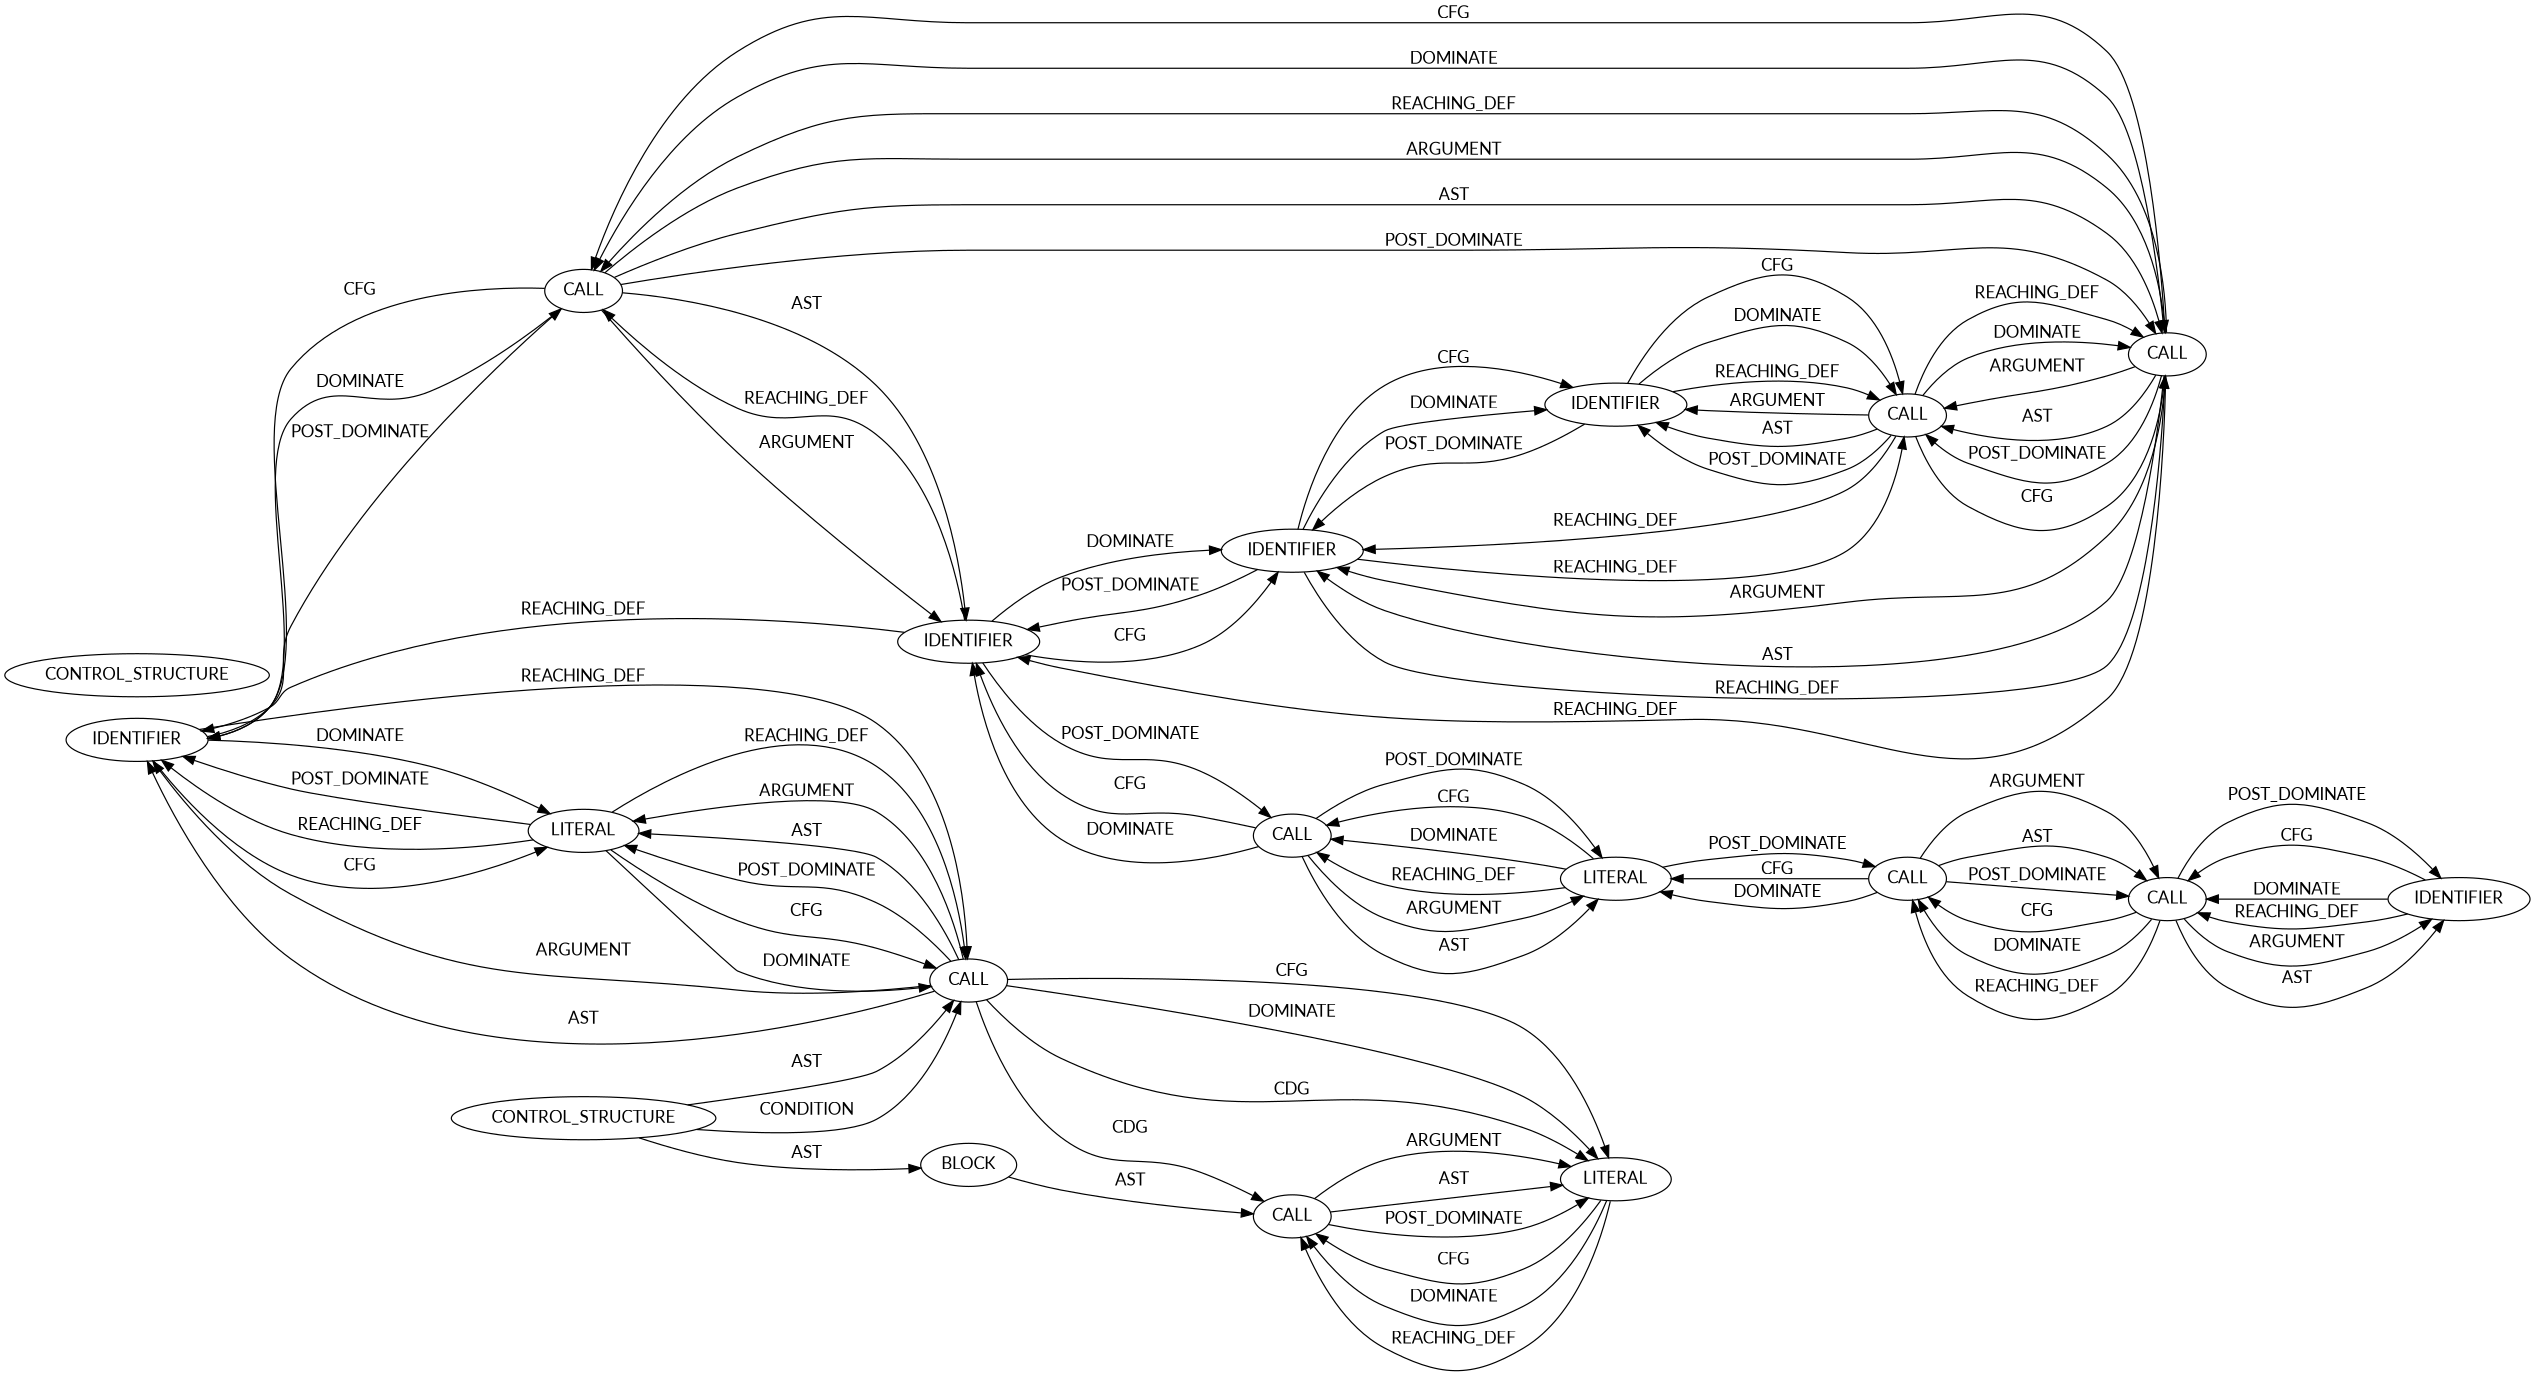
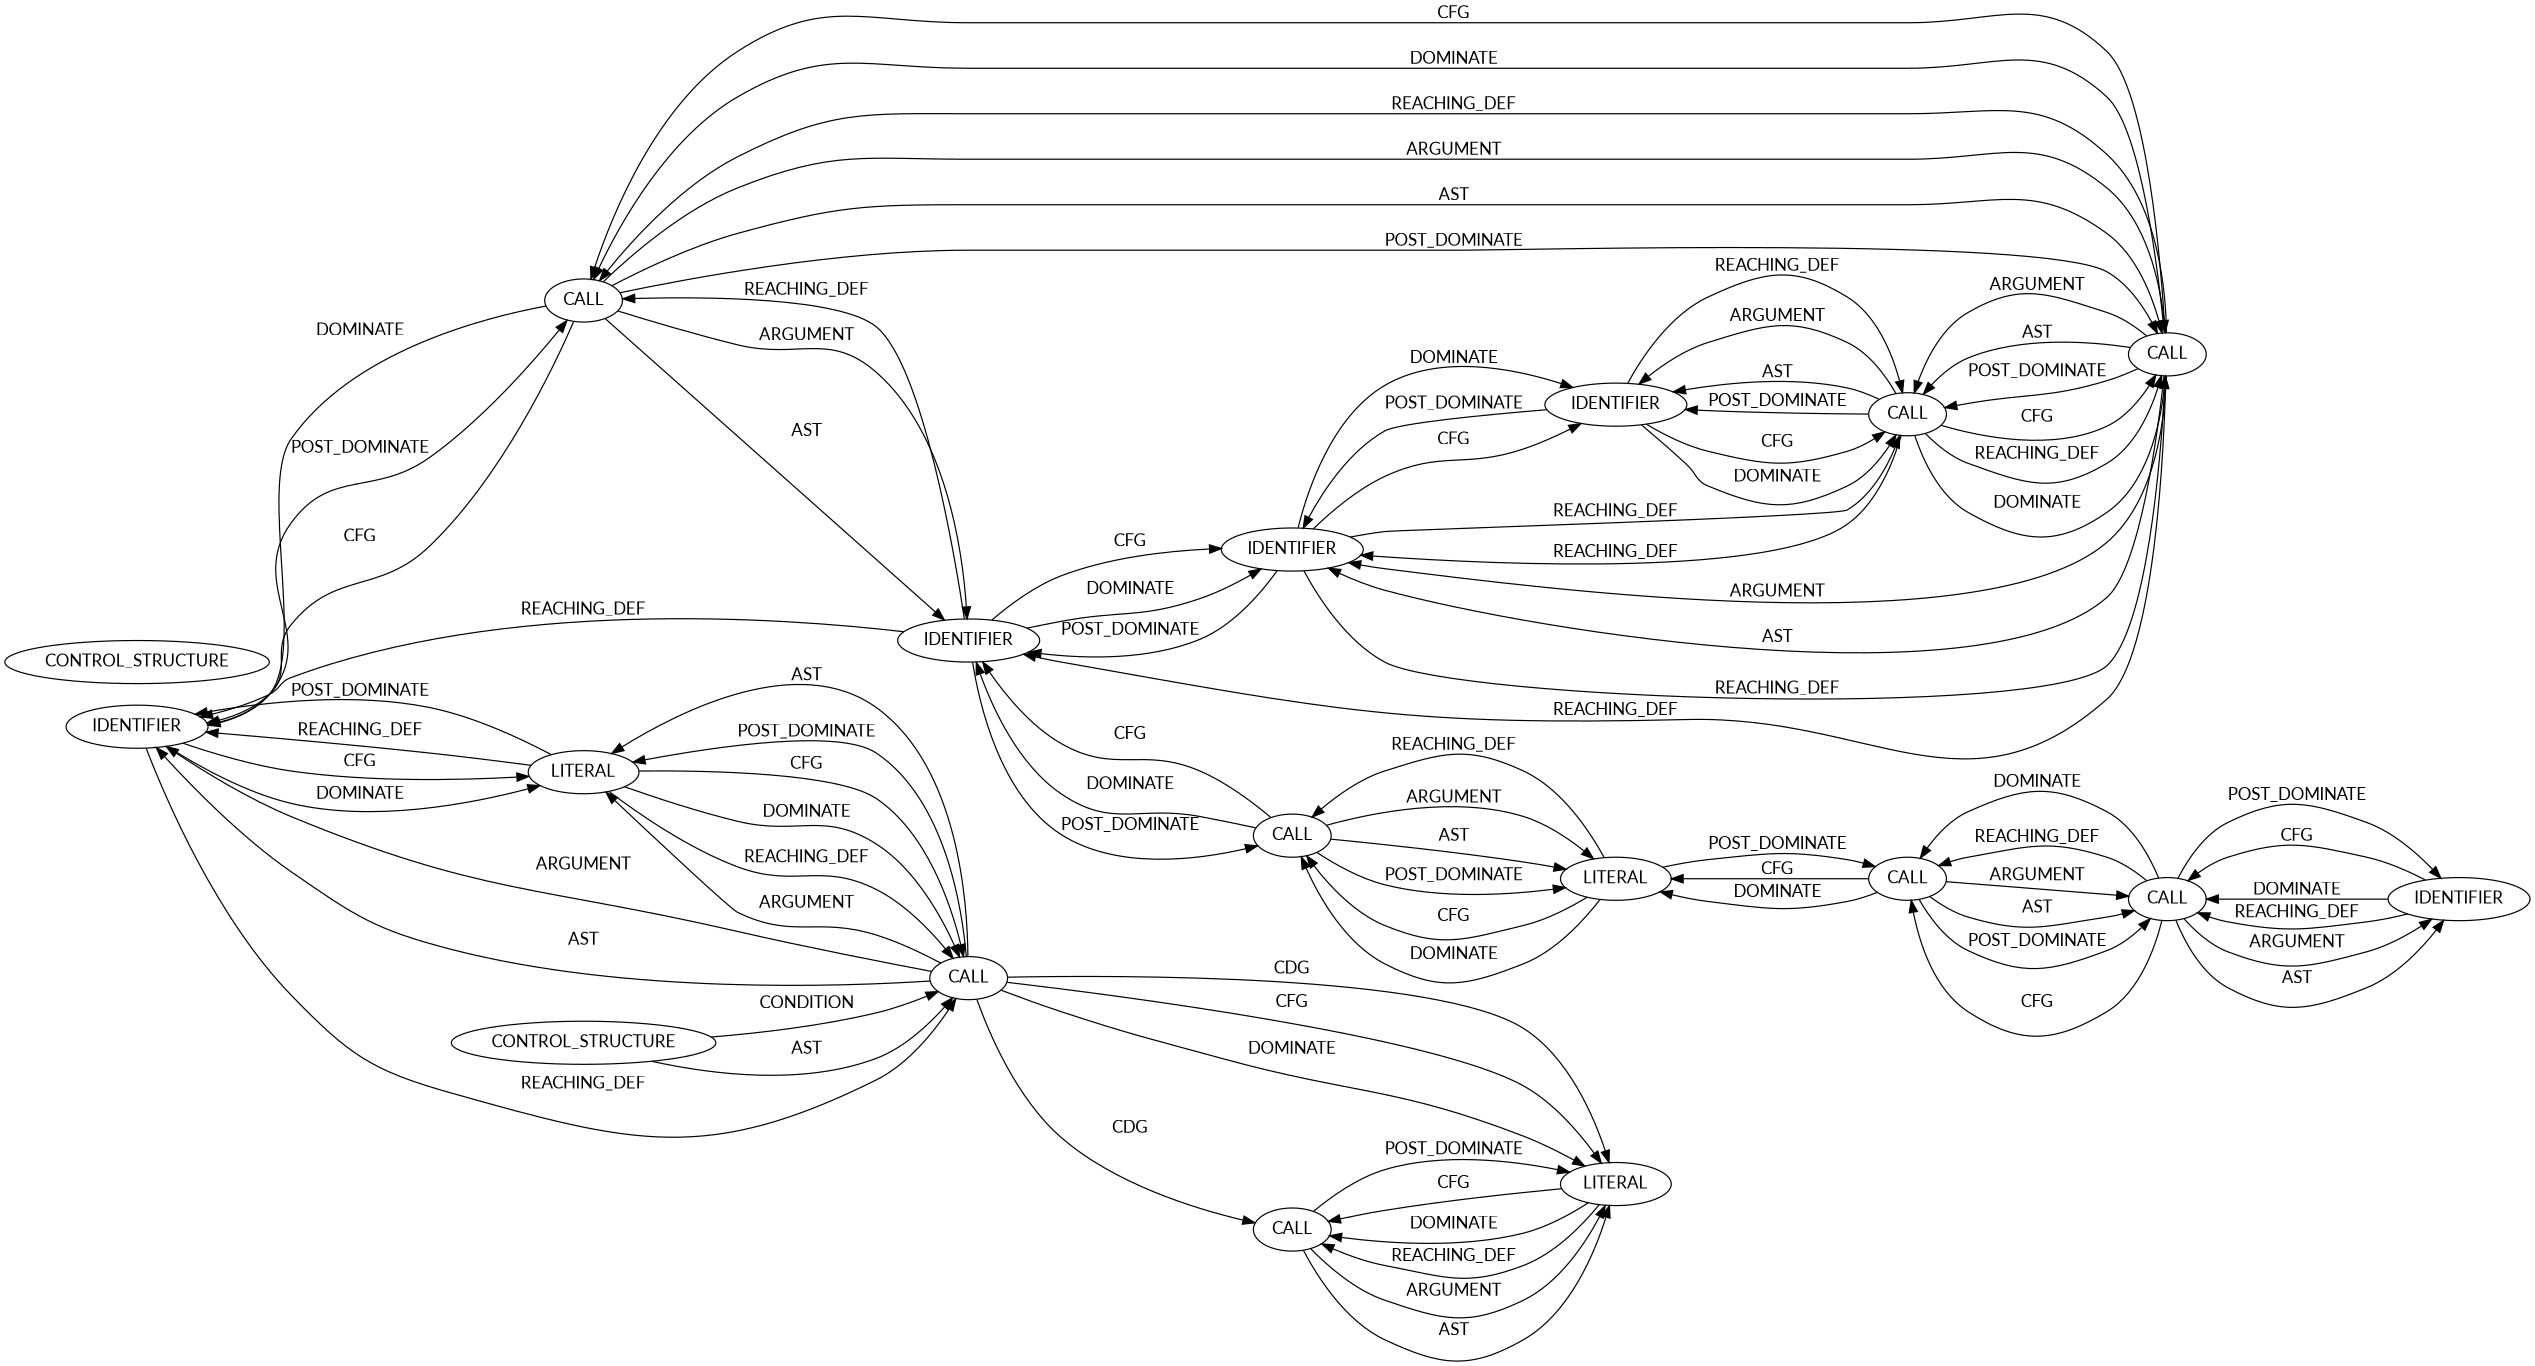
node "BLOCK": removed
